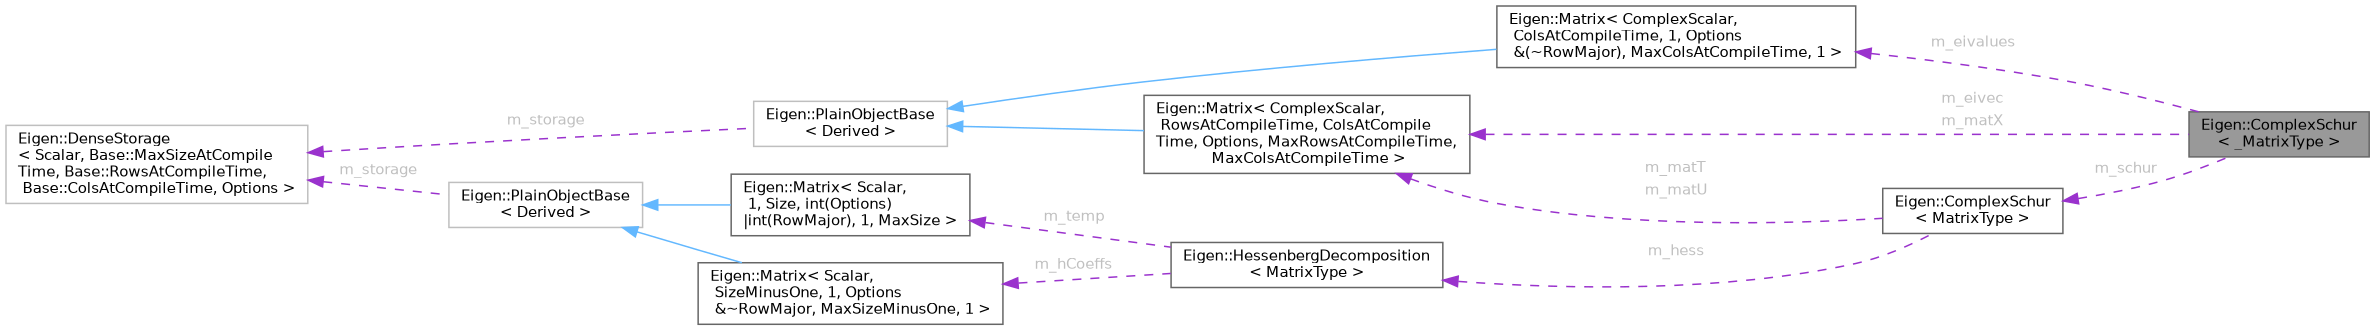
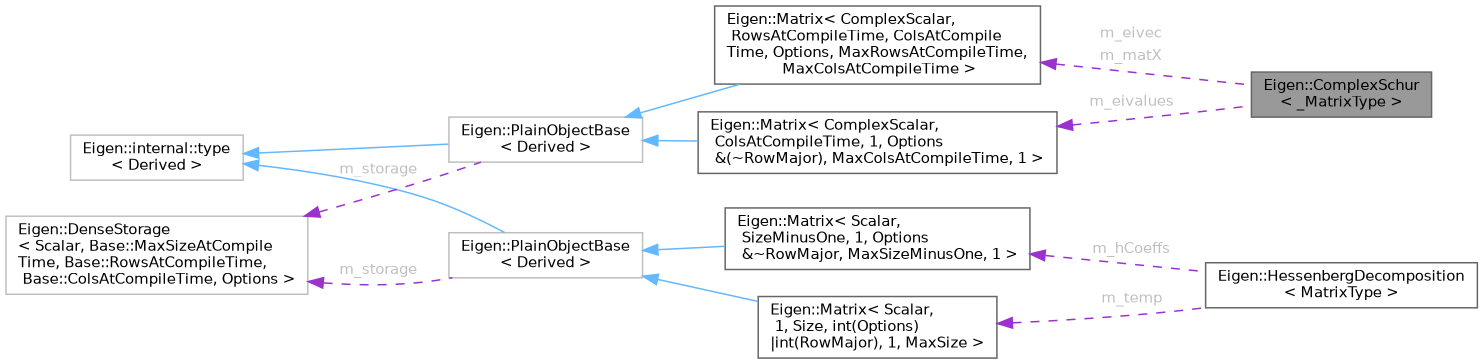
node "Eigen::internal::type < Derived >": added
node "Eigen::ComplexSchur < MatrixType >": removed
